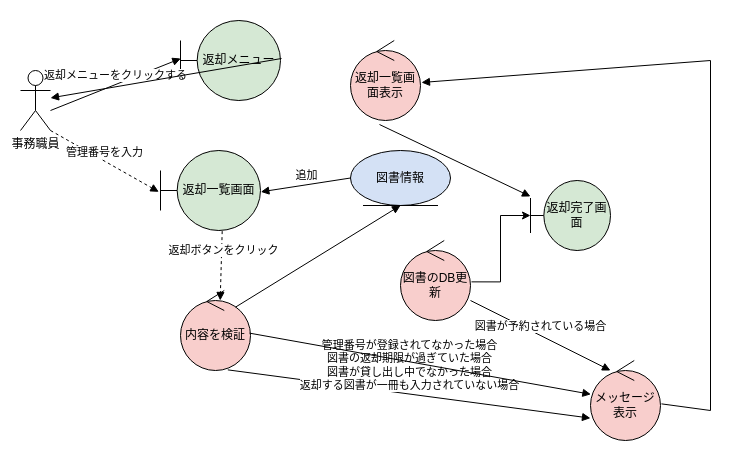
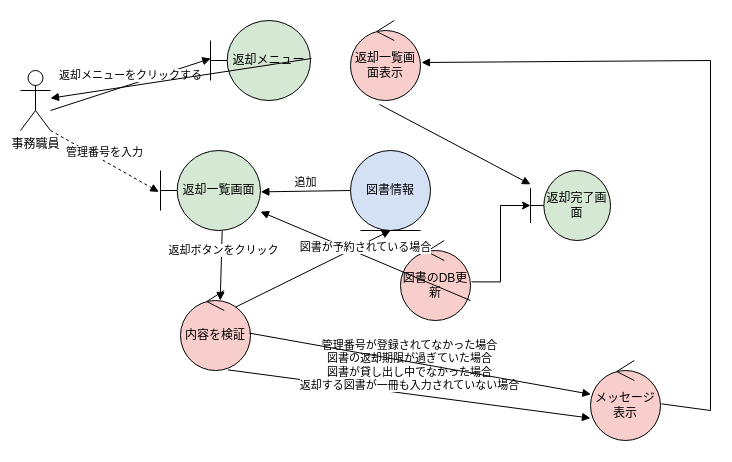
node "返却メニュー": moved (231, 61) -> (261, 61)
node "返却一覧画面表示": moved (386, 81) -> (386, 61)
node "図書情報": size 100x55 -> 80x80
node "返却完了画面": moved (571, 216) -> (571, 206)
edge "返却一覧画面" -> "内容を検証": style dashed -> solid
edge "図書のDB更新" -> "メッセージ表示": now "図書のDB更新" -> "返却一覧画面"
